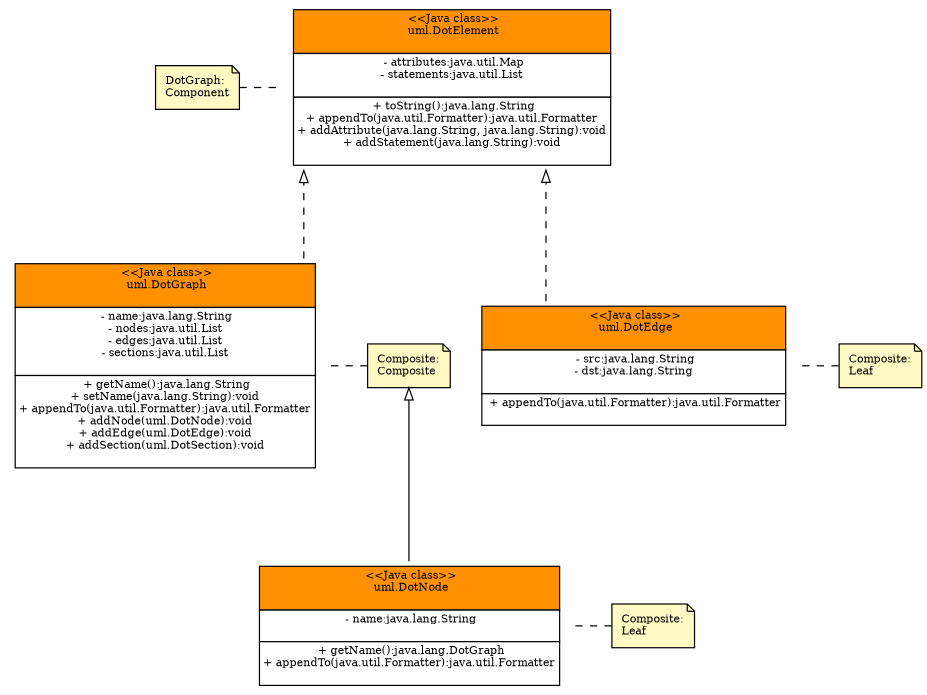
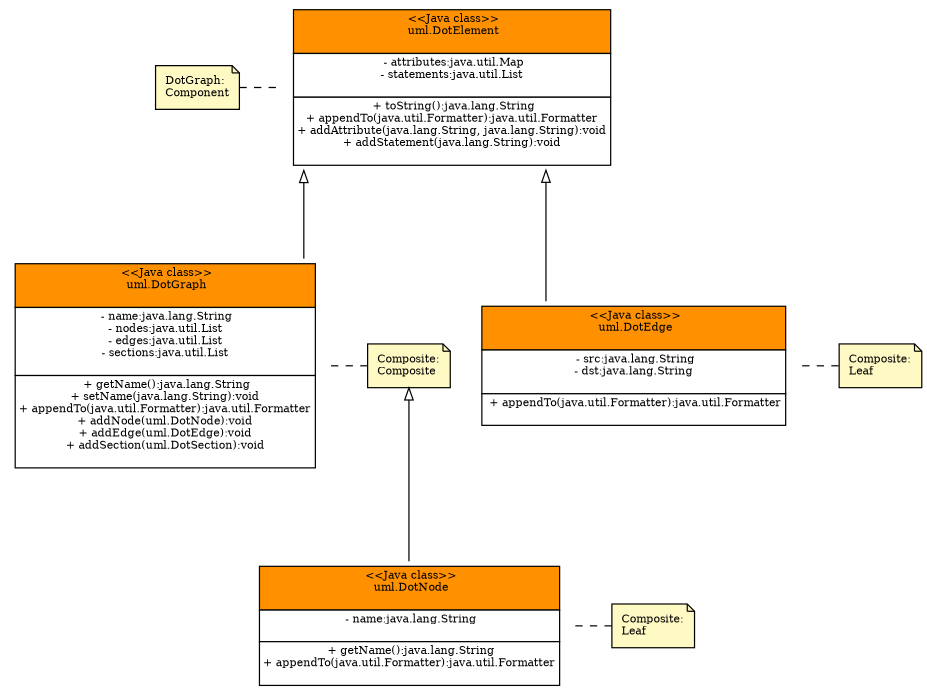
edge "uml.DotGraph" -> "uml.DotElement": style dashed -> solid
edge "uml.DotEdge" -> "uml.DotElement": style dashed -> solid
node "uml.DotNode": text "+ getName():java.lang.DotGraph" -> "+ getName():java.lang.String"
